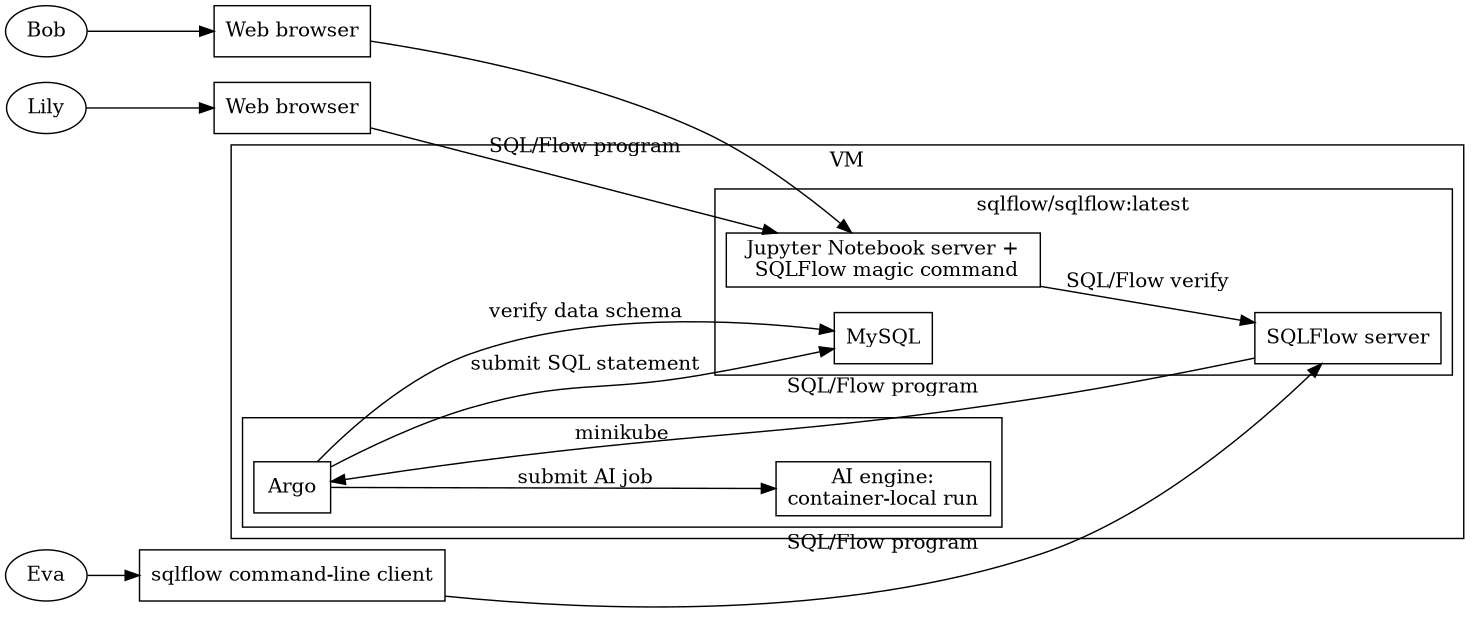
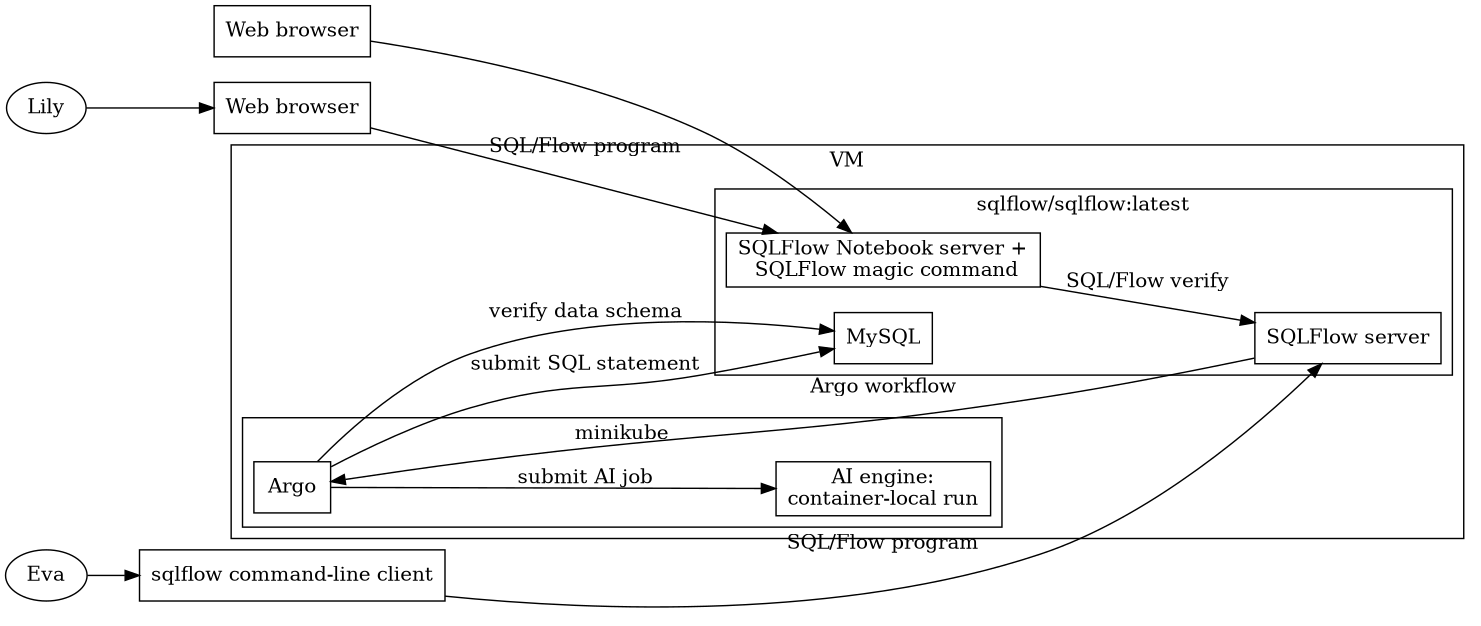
node "Bob": removed
node "Jupyter Notebook server + SQLFlow magic command": label "Jupyter Notebook server + SQLFlow magic command" -> "SQLFlow Notebook server + SQLFlow magic command"
edge "SQLFlow server" -> "Argo": label "SQL/Flow program" -> "Argo workflow"
